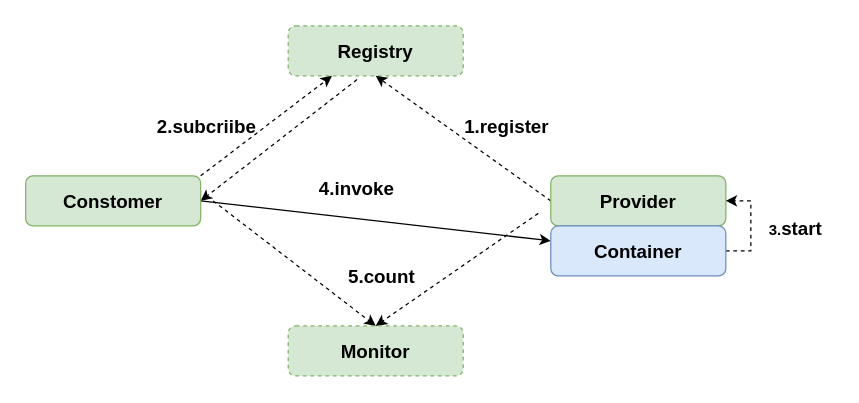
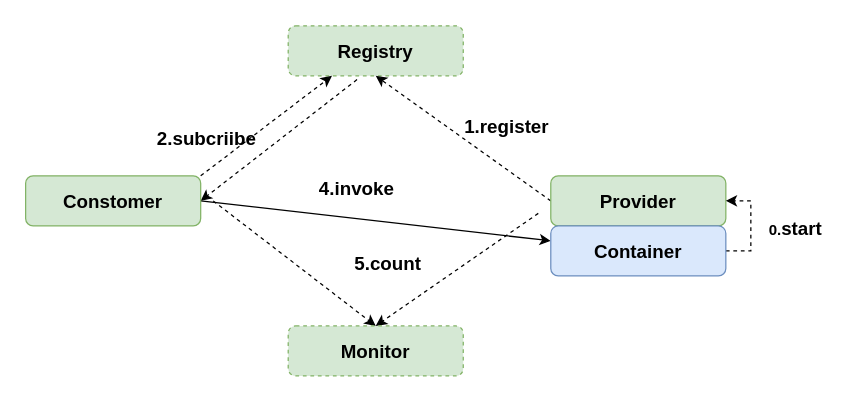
node "2.subcriibe": moved (207, 126) -> (207, 138)
node "3.start": label "3.start" -> "0.start"
node "5.count": moved (382, 276) -> (388, 263)
